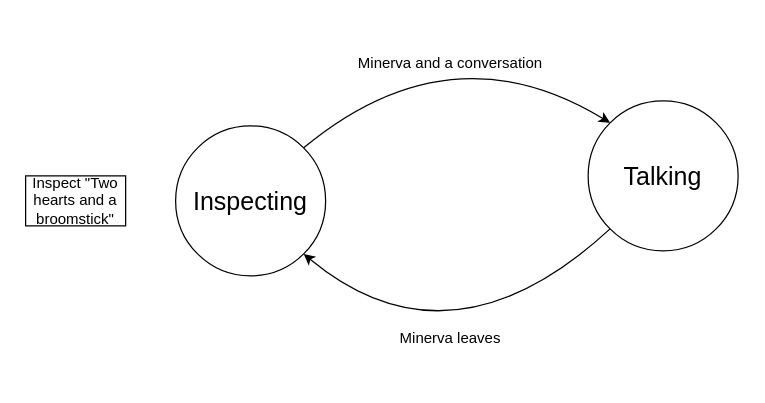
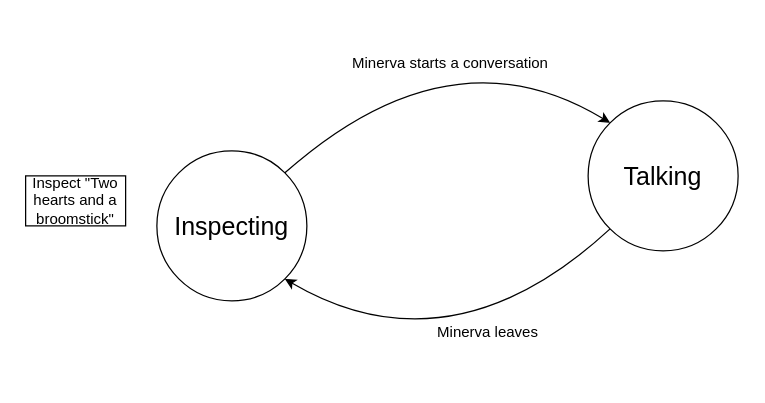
node "Minerva and a conversation": label "Minerva and a conversation" -> "Minerva starts a conversation"
node "Inspecting": moved (251, 201) -> (232, 226)
node "Minerva leaves": moved (451, 338) -> (488, 332)
